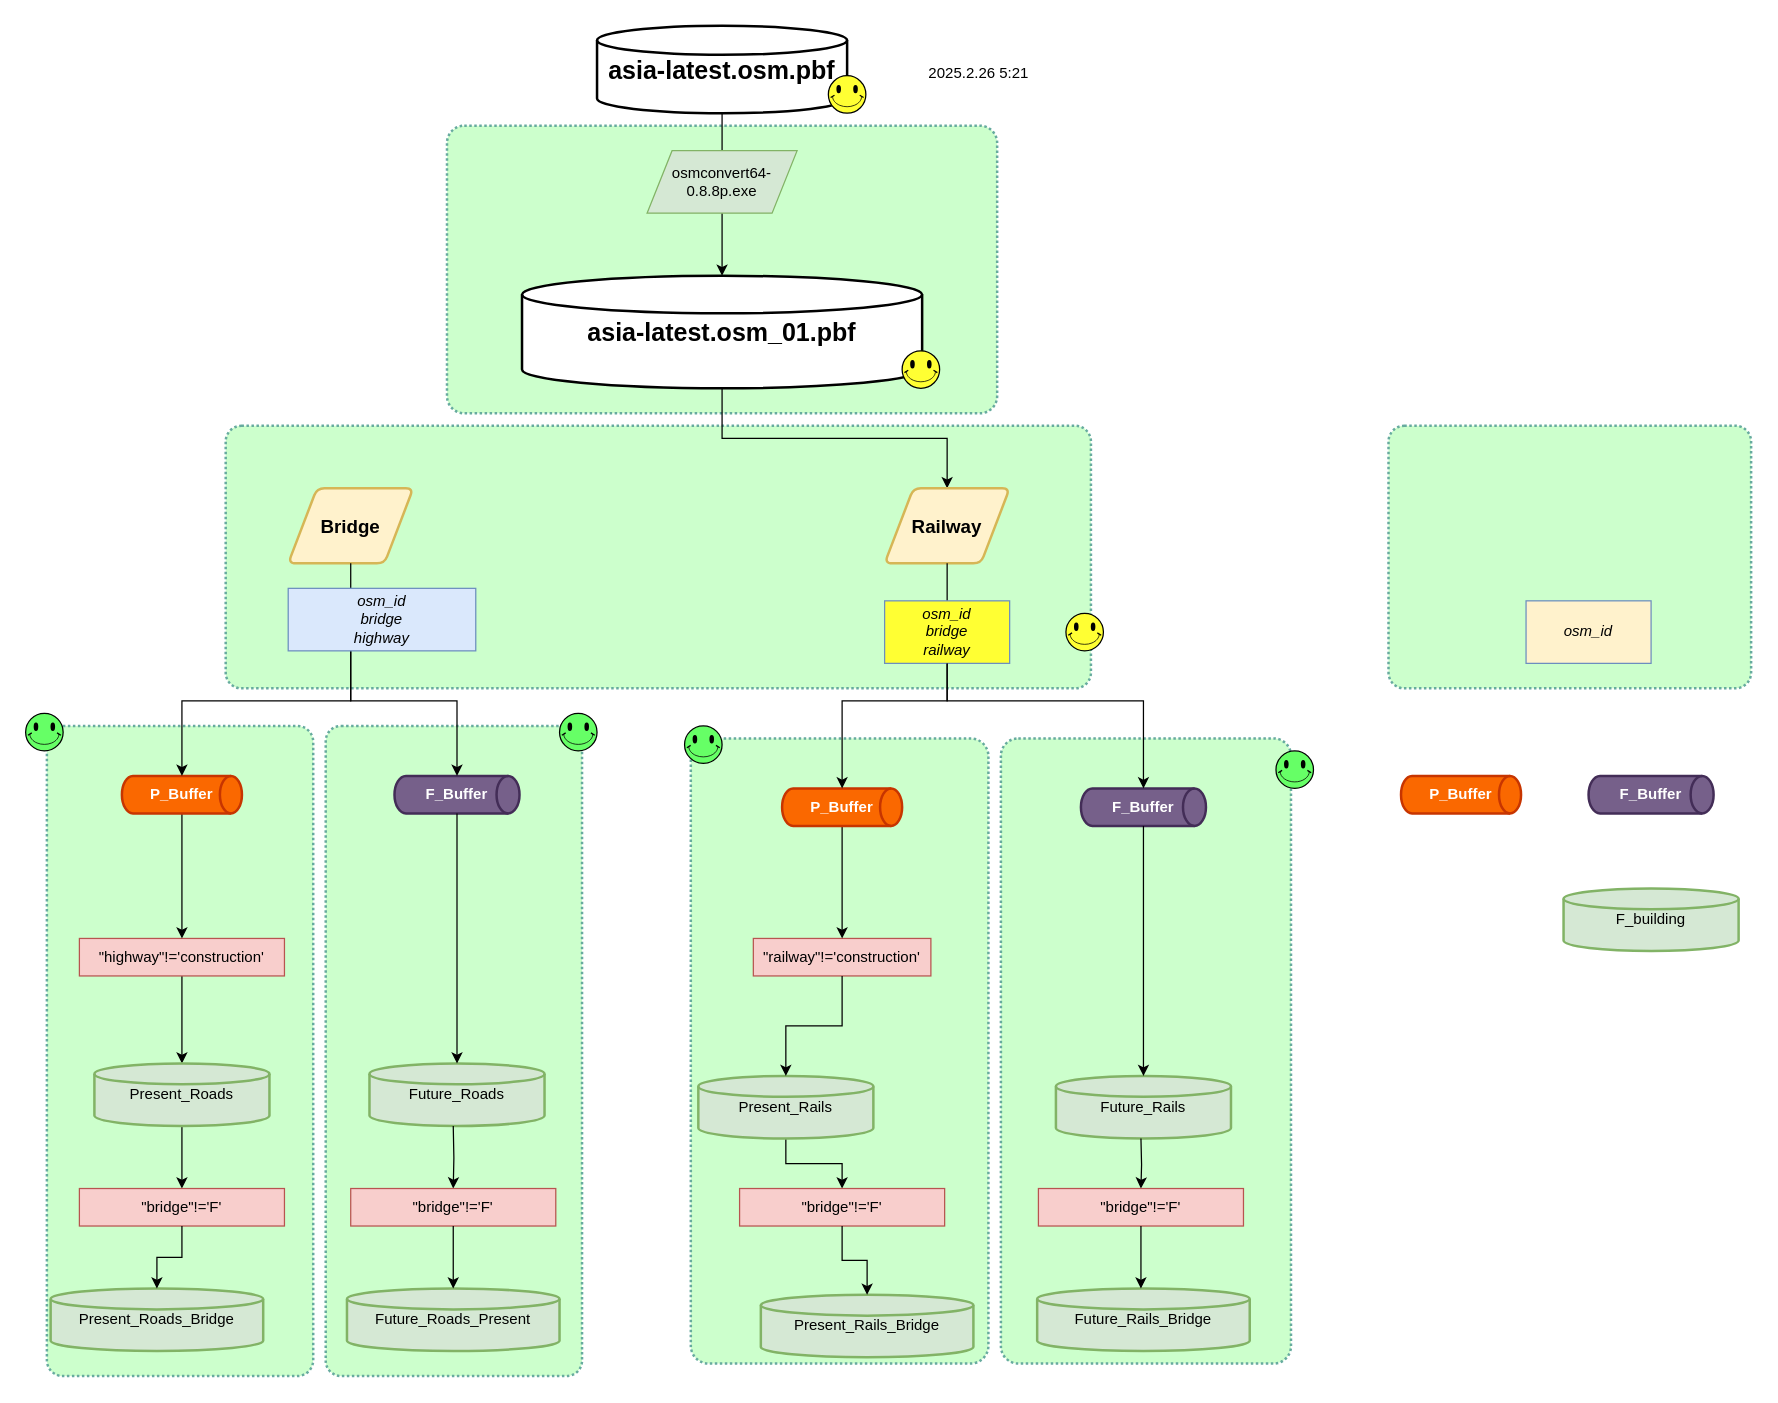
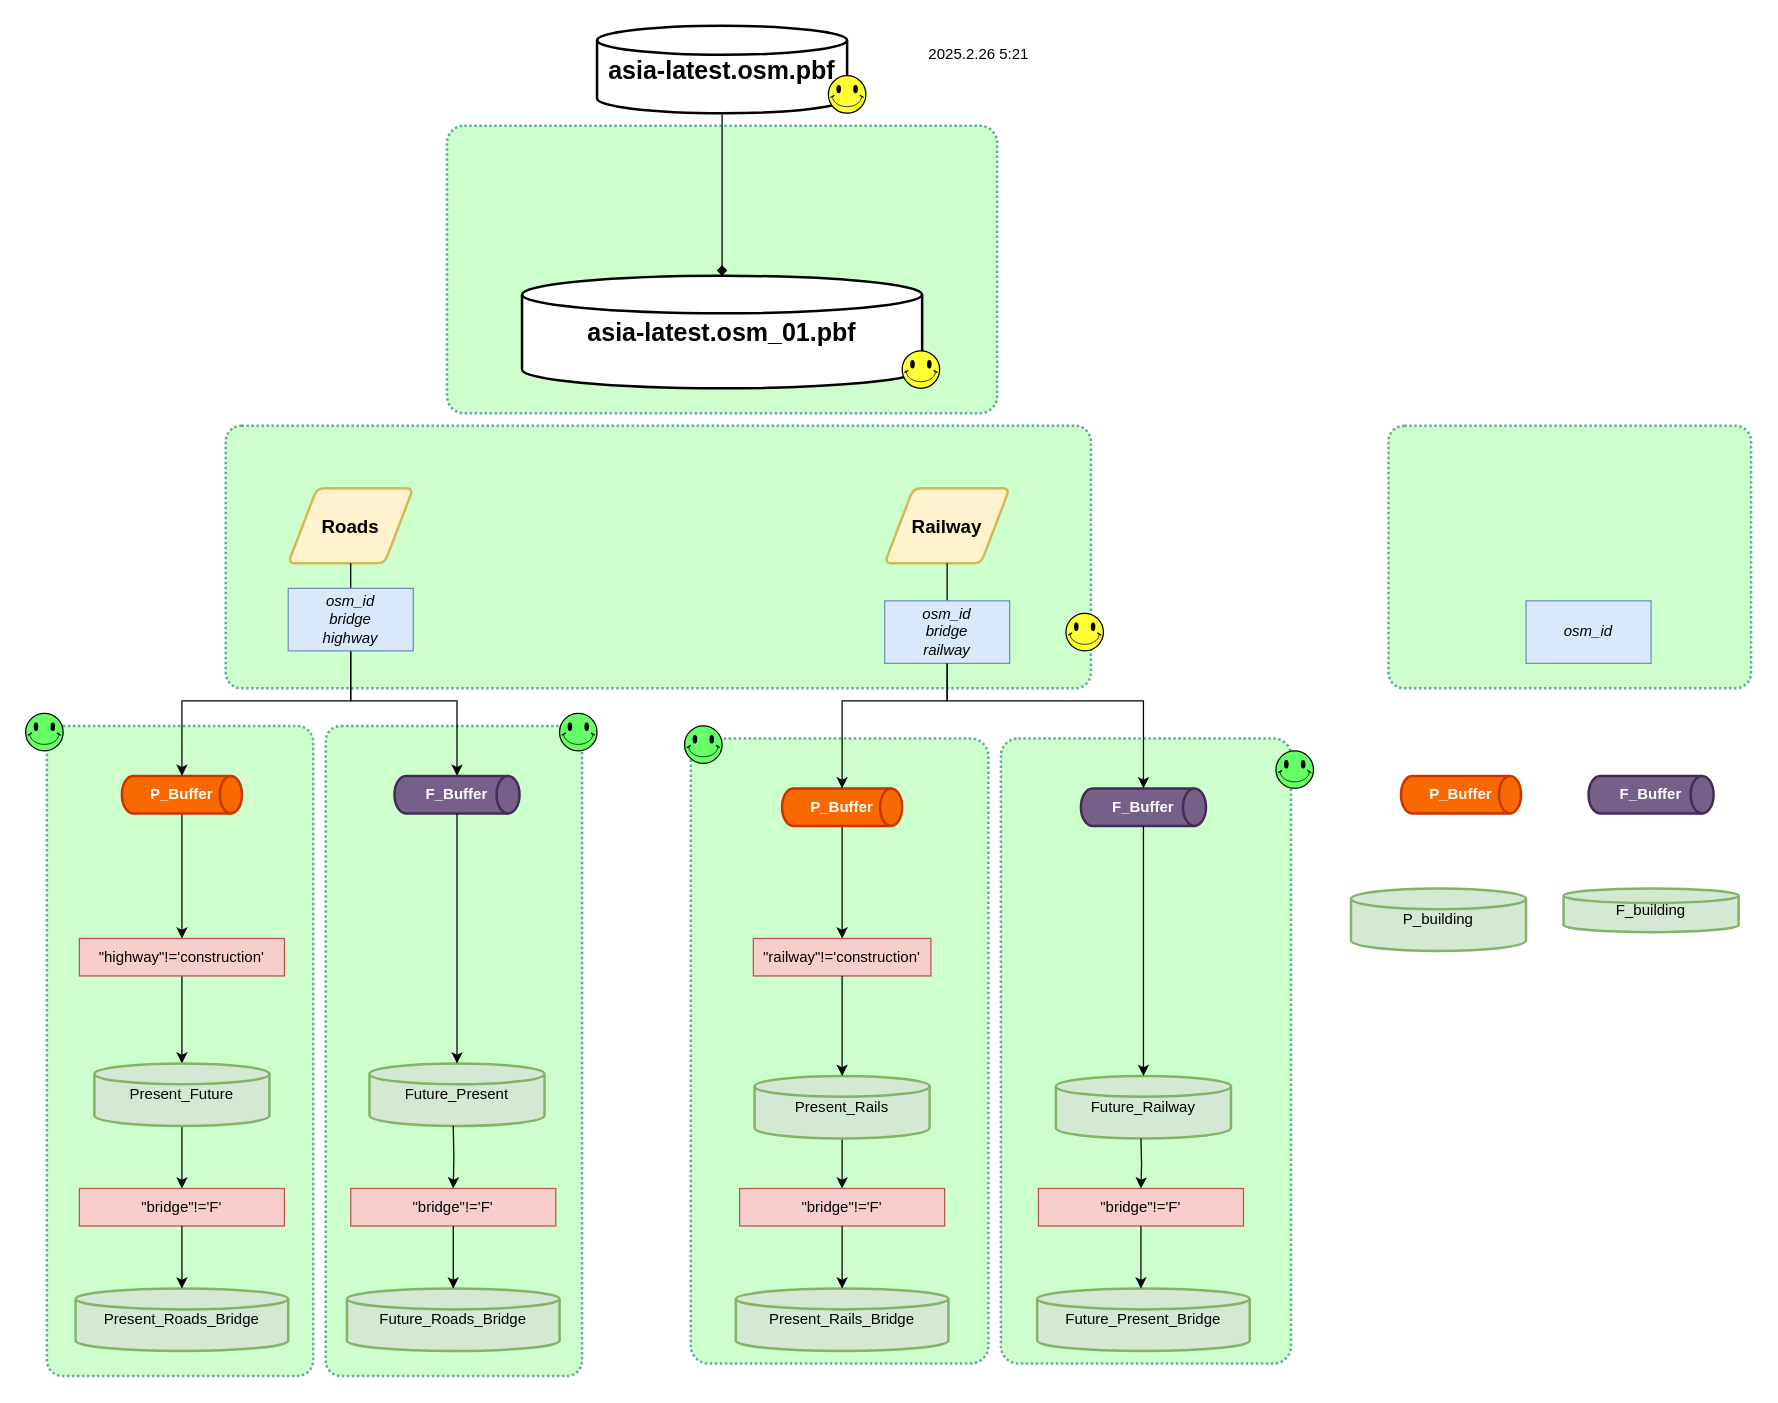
node "2025.2.26 5:21": moved (978, 73) -> (978, 54)
node "osmconvert64-0.8.8p.exe": removed
edge "asia-latest.osm.pbf" -> "asia-latest.osm_01.pbf": arrowhead classic -> diamond
edge "asia-latest.osm_01.pbf" -> "Railway": removed
node "Bridge": label "Bridge" -> "Roads"
node "osm_id bridge highway": size 188x63 -> 125x63
node "osm_id bridge railway": fillcolor #ffff33 -> #dae8fc
node "osm_id": fillcolor #fff2cc -> #dae8fc
node "P_building": added
node "F_building": size 175x63 -> 175x44
node "Present_Roads": label "Present_Roads" -> "Present_Future"
node "Future_Roads": label "Future_Roads" -> "Future_Present"
node "Present_Rails": moved (786, 1107) -> (842, 1107)
node "Future_Rails": label "Future_Rails" -> "Future_Railway"
node "Present_Roads_Bridge": moved (157, 1319) -> (182, 1319)
node "Future_Roads_Present": label "Future_Roads_Present" -> "Future_Roads_Bridge"
node "Future_Rails_Bridge": label "Future_Rails_Bridge" -> "Future_Present_Bridge"
node "Present_Rails_Bridge": moved (867, 1326) -> (842, 1319)
